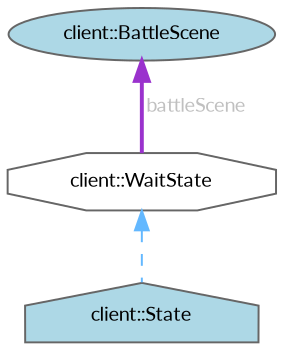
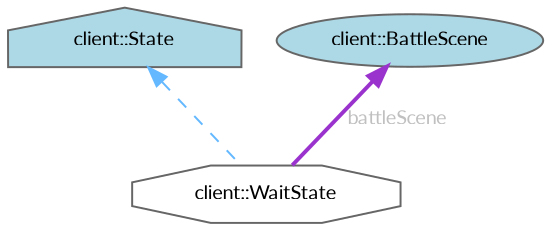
edge "client::State" -> "client::WaitState": reversed
